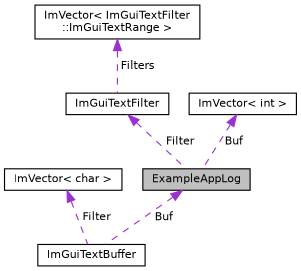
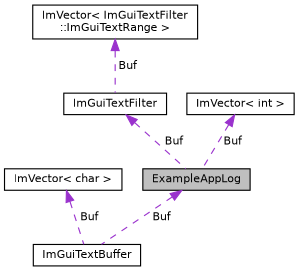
edge "ImGuiTextFilter" -> "ImVector< ImGuiTextFilter ::ImGuiTextRange >": label " Filters" -> " Buf"
edge "ExampleAppLog" -> "ImGuiTextFilter": label " Filter" -> " Buf"
edge "ImGuiTextBuffer" -> "ImVector< char >": label " Filter" -> " Buf"
